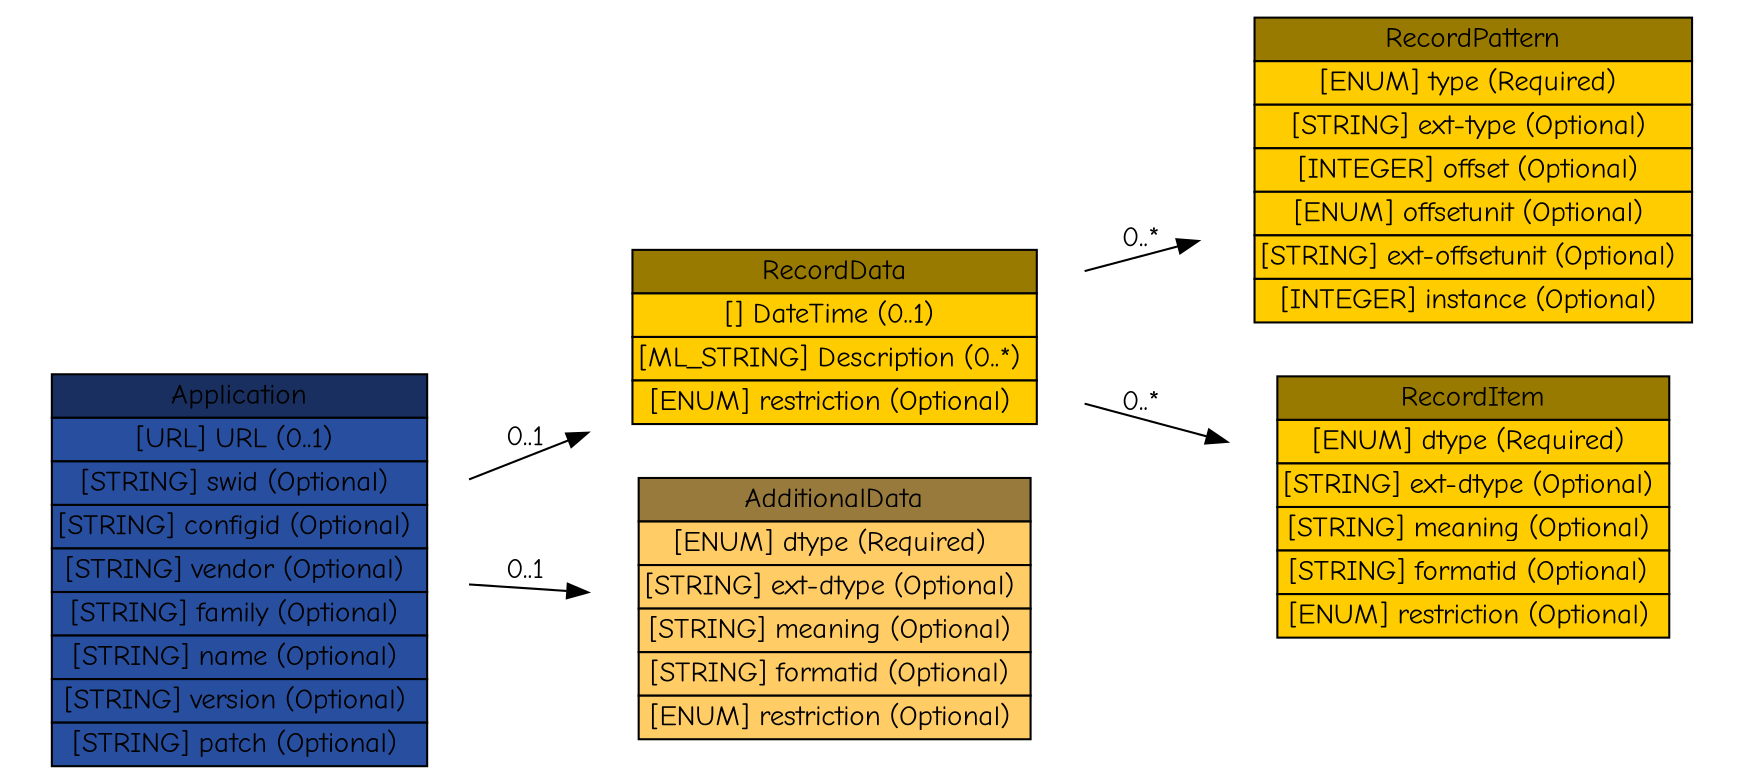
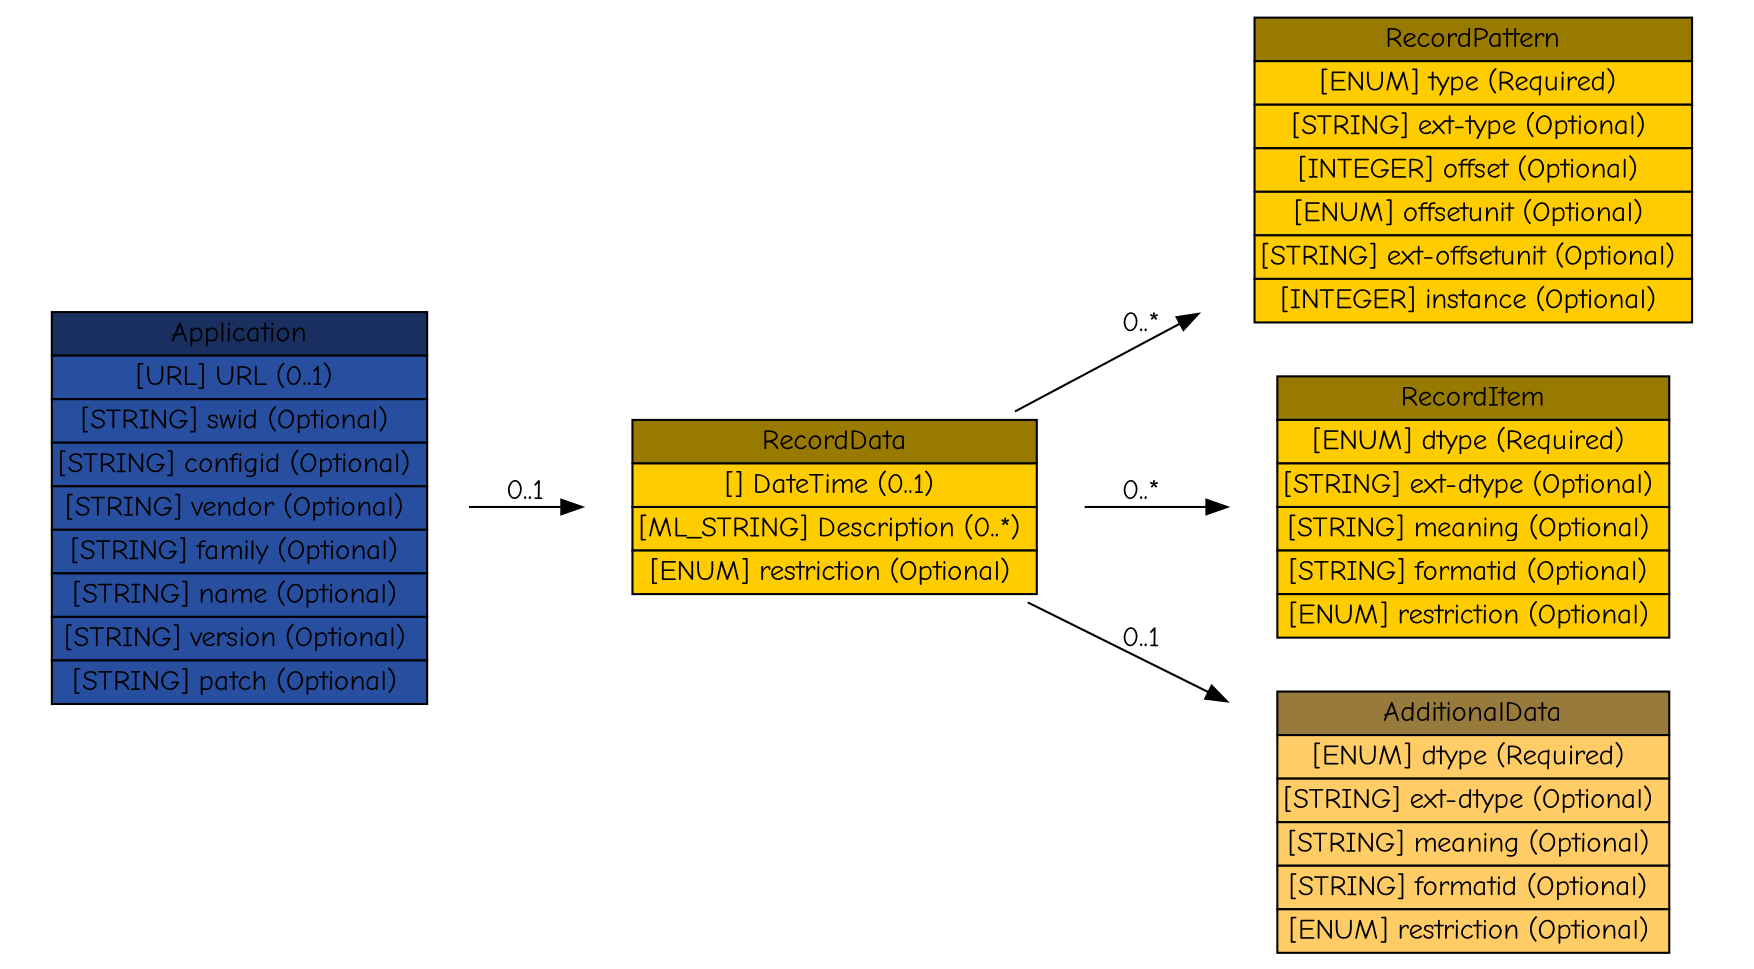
edge "Application" -> "AdditionalData": now "RecordData" -> "AdditionalData"
